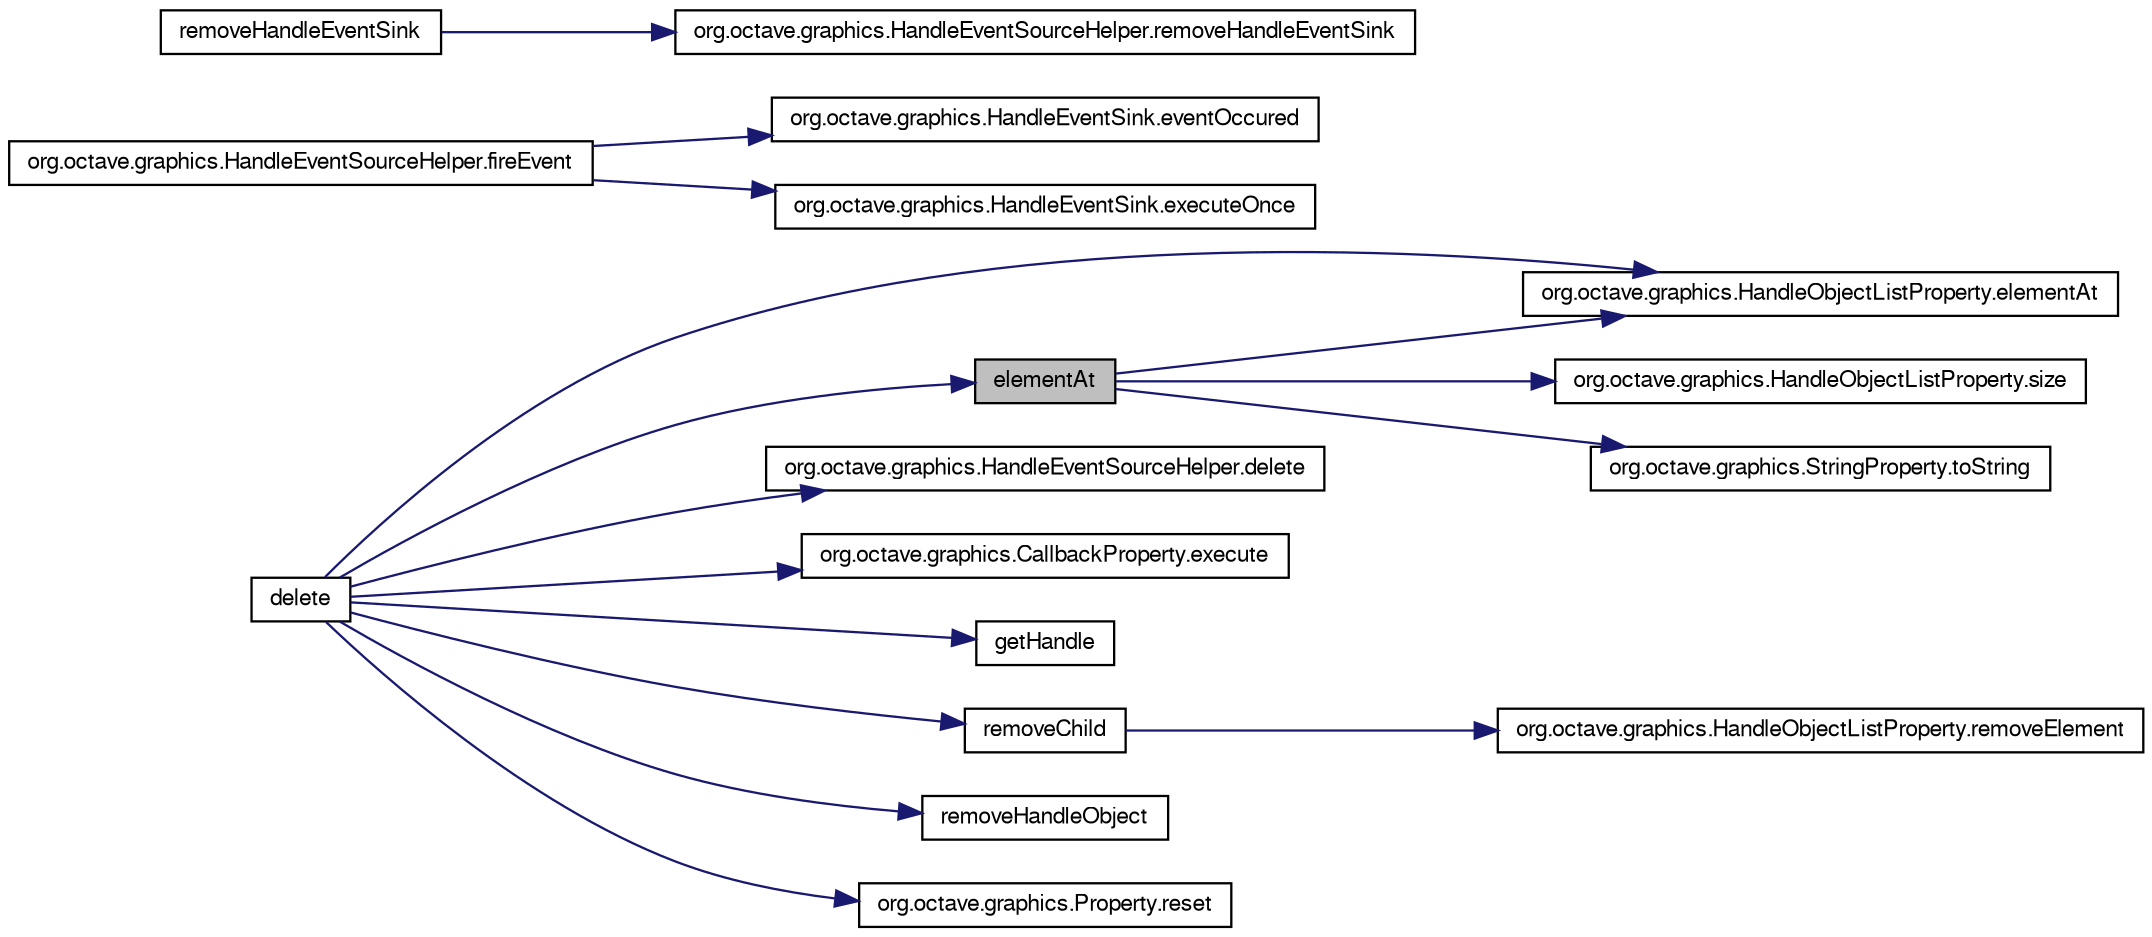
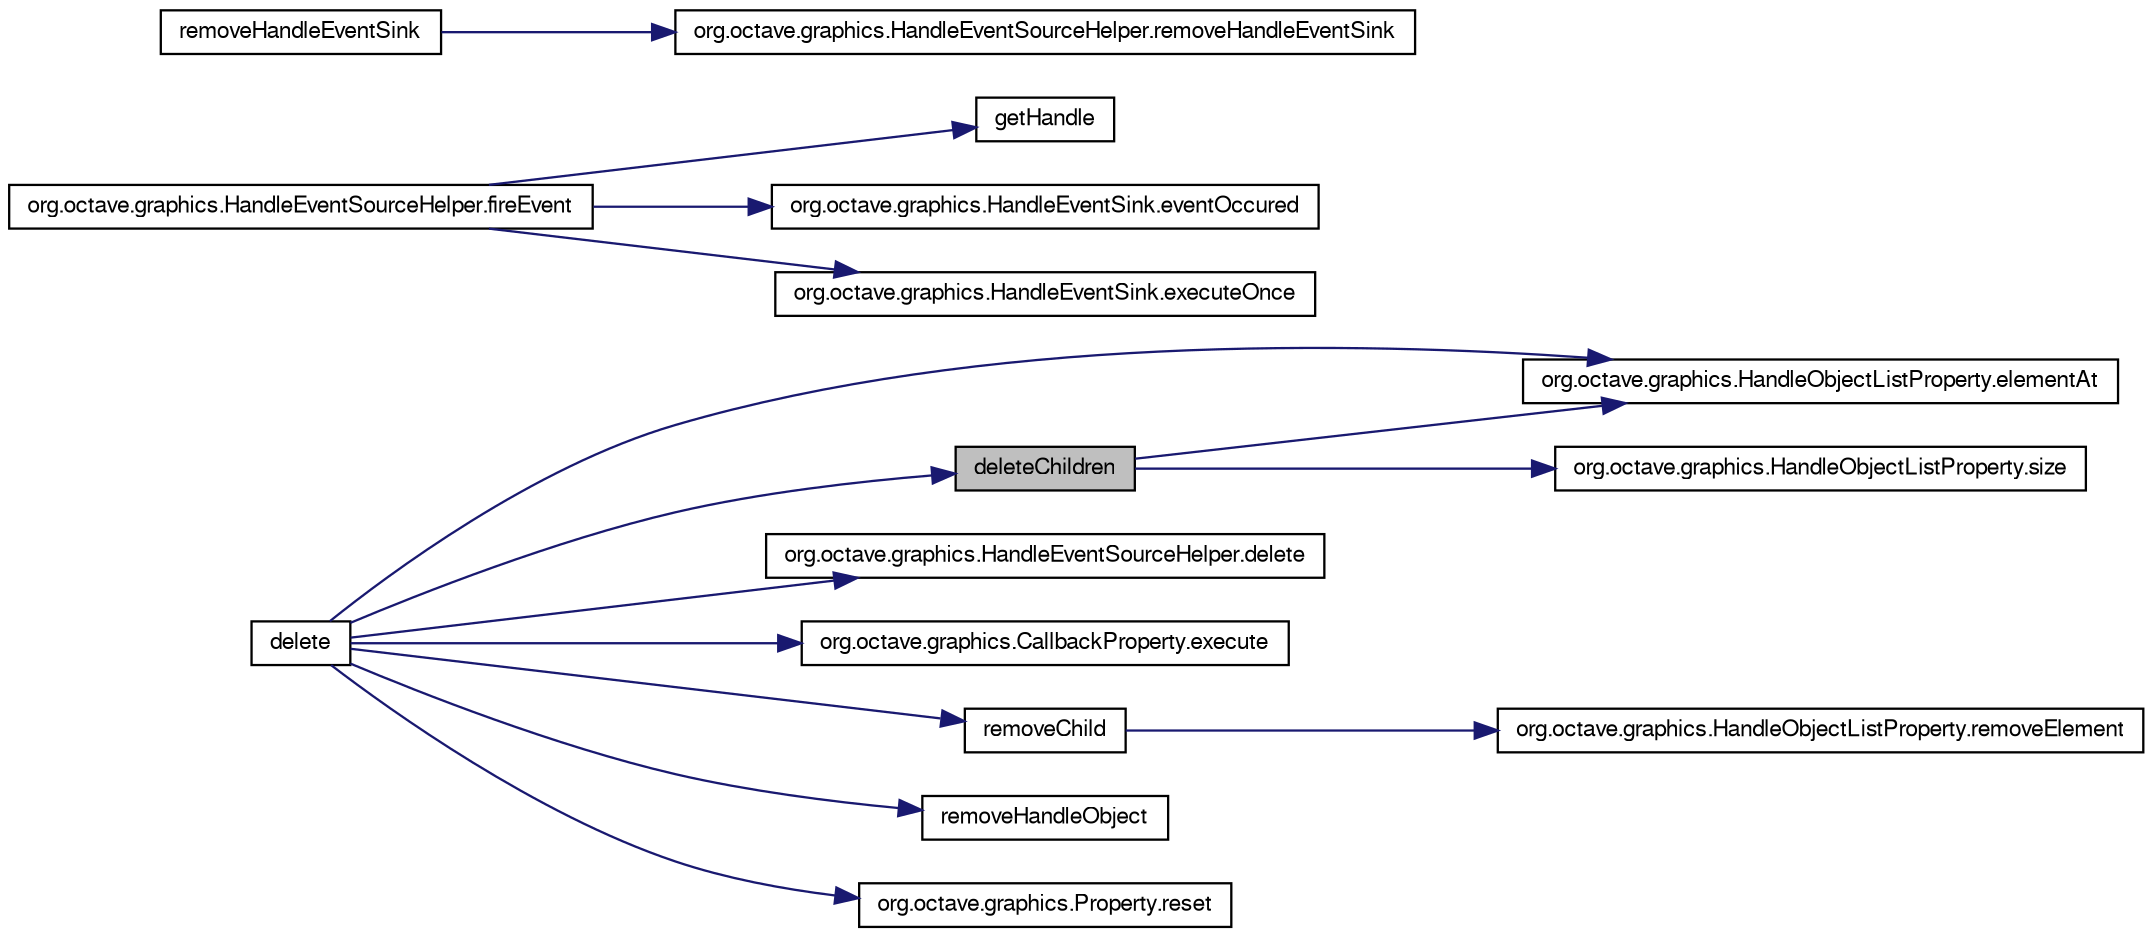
node "elementAt": label "elementAt" -> "deleteChildren"
node "org.octave.graphics.StringProperty.toString": removed
edge "delete" -> "getHandle": now "org.octave.graphics.HandleEventSourceHelper.fireEvent" -> "getHandle"
